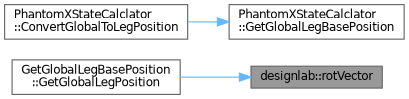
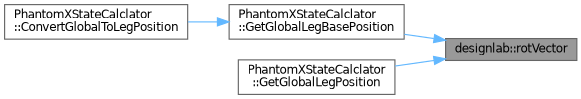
edge "PhantomXStateCalclator ::GetGlobalLegBasePosition" -> "designlab::rotVector": added
node "GetGlobalLegBasePosition ::GetGlobalLegPosition": label "GetGlobalLegBasePosition ::GetGlobalLegPosition" -> "PhantomXStateCalclator ::GetGlobalLegPosition"
